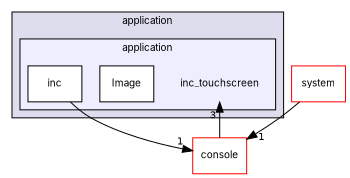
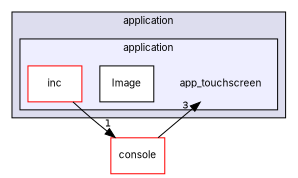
node "inc": color black -> red
node "inc_touchscreen": label "inc_touchscreen" -> "app_touchscreen"
node "system": removed
